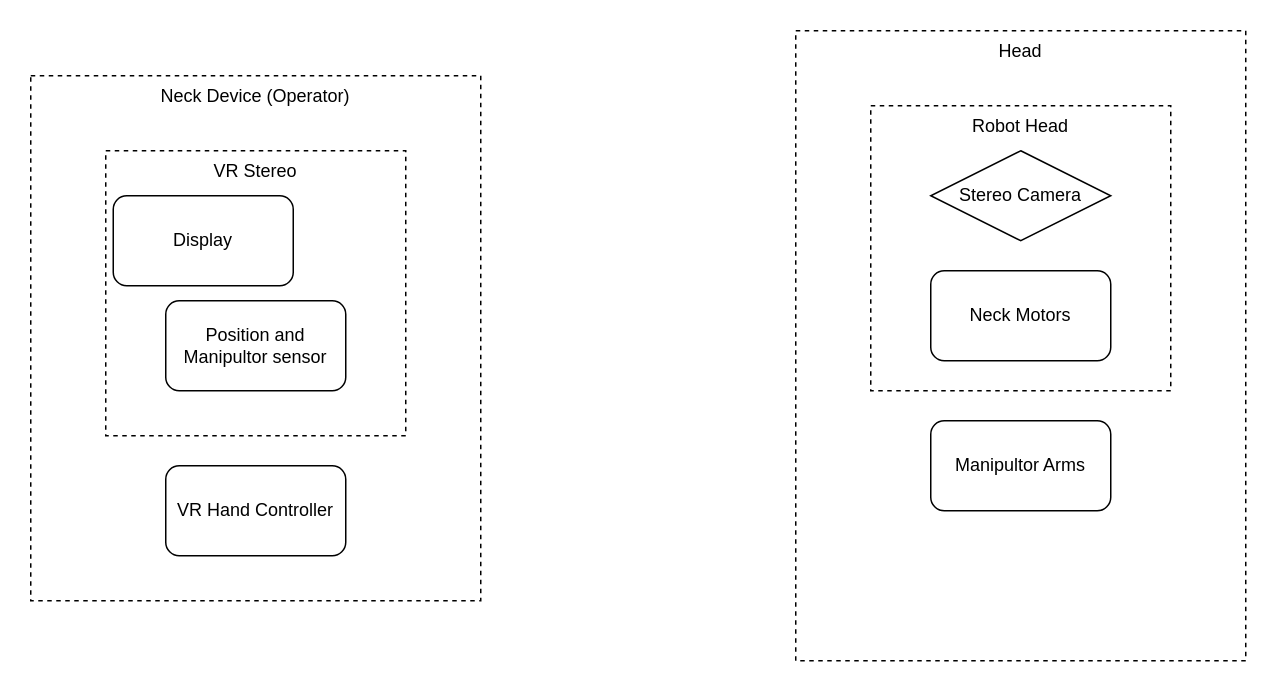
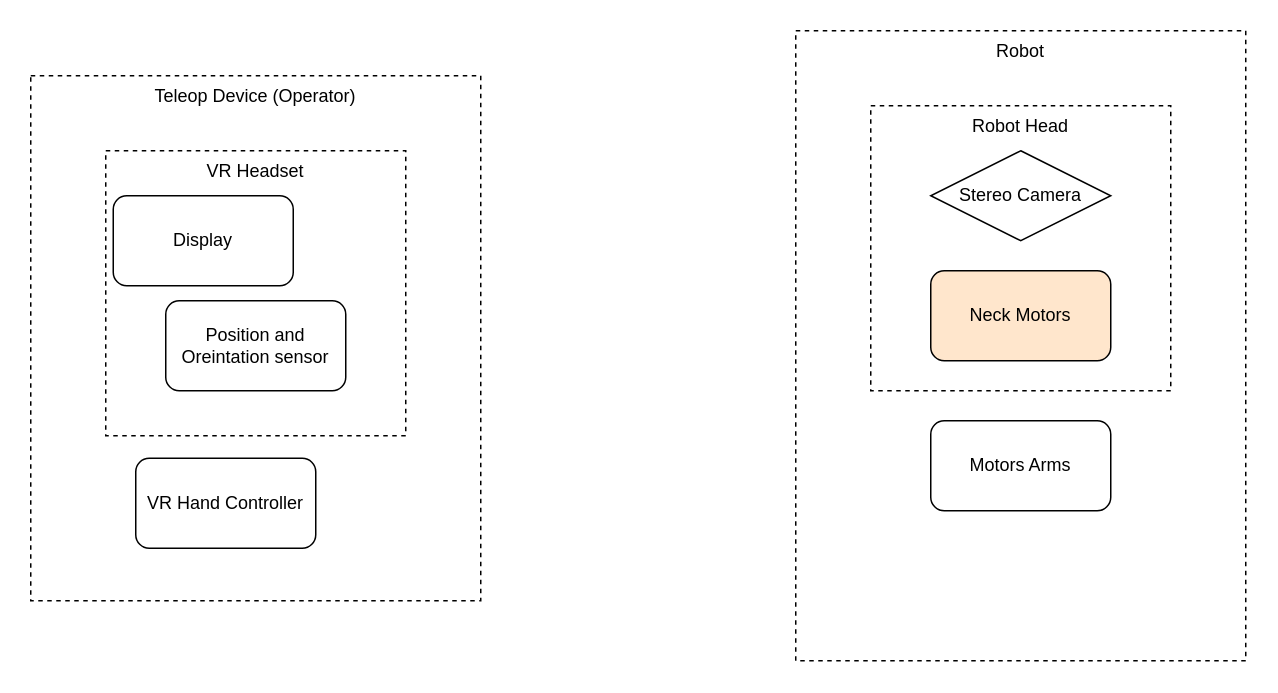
node "Head": label "Head" -> "Robot"
node "Neck Device (Operator)": label "Neck Device (Operator)" -> "Teleop Device (Operator)"
node "VR Stereo": label "VR Stereo" -> "VR Headset"
node "Neck Motors": fillcolor #ffffff -> #ffe6cc
node "Position and Manipultor sensor": label "Position and Manipultor sensor" -> "Position and Oreintation sensor"
node "Manipultor Arms": label "Manipultor Arms" -> "Motors Arms"
node "VR Hand Controller": moved (256, 511) -> (226, 503)
